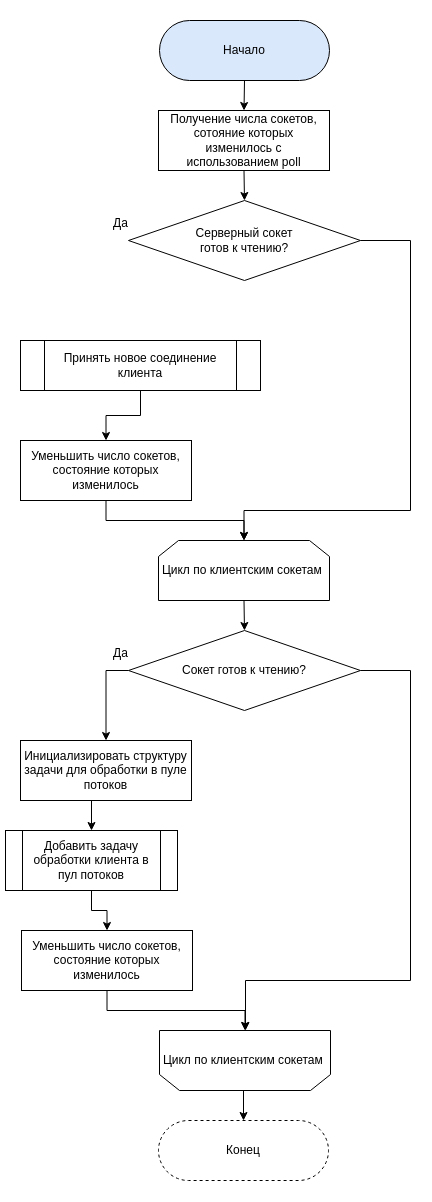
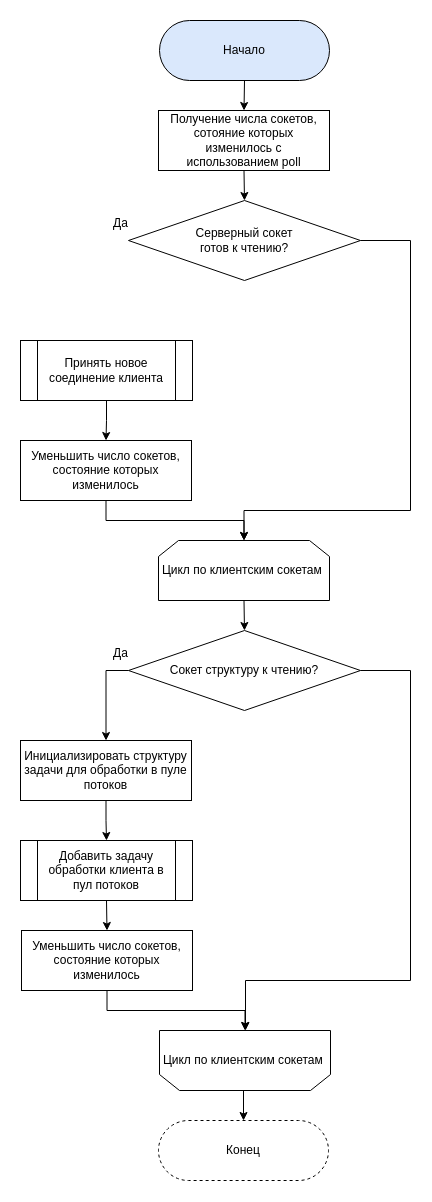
node "Принять новое соединение клиента": size 240x50 -> 172x60
node "Сокет готов к чтению?": label "Сокет готов к чтению?" -> "Сокет структуру к чтению?"
node "Добавить задачу обработки клиента в пул потоков": moved (92, 861) -> (107, 871)
